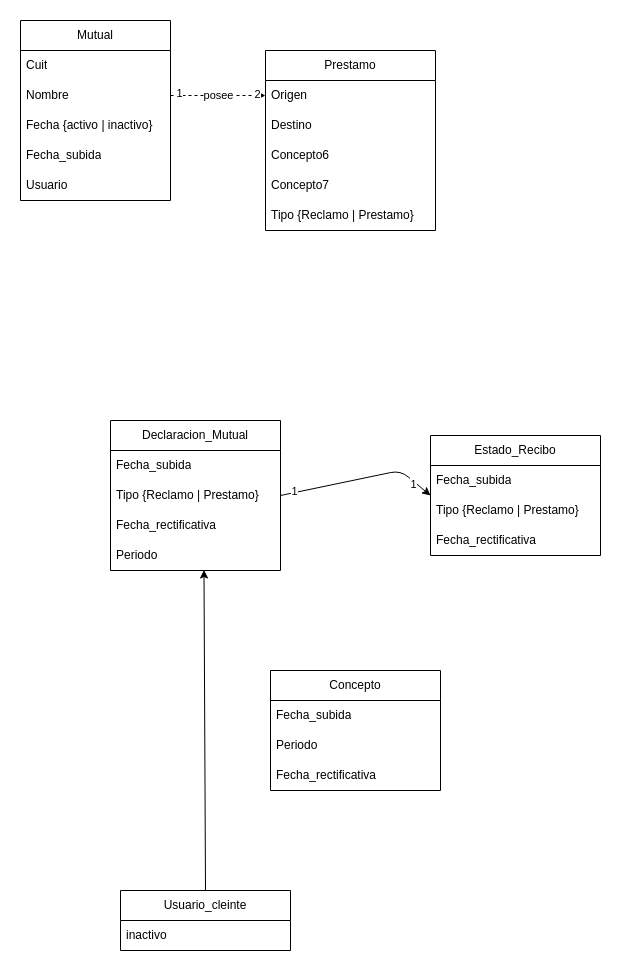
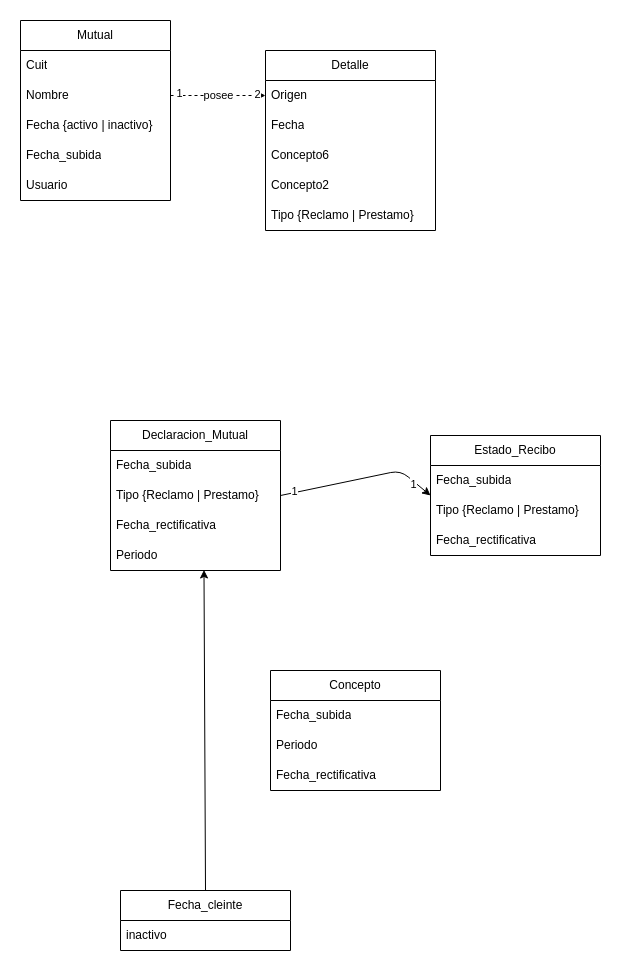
node "Prestamo": label "Prestamo" -> "Detalle"
node "Destino": label "Destino" -> "Fecha"
node "Concepto7": label "Concepto7" -> "Concepto2"
node "Usuario_cleinte": label "Usuario_cleinte" -> "Fecha_cleinte"
